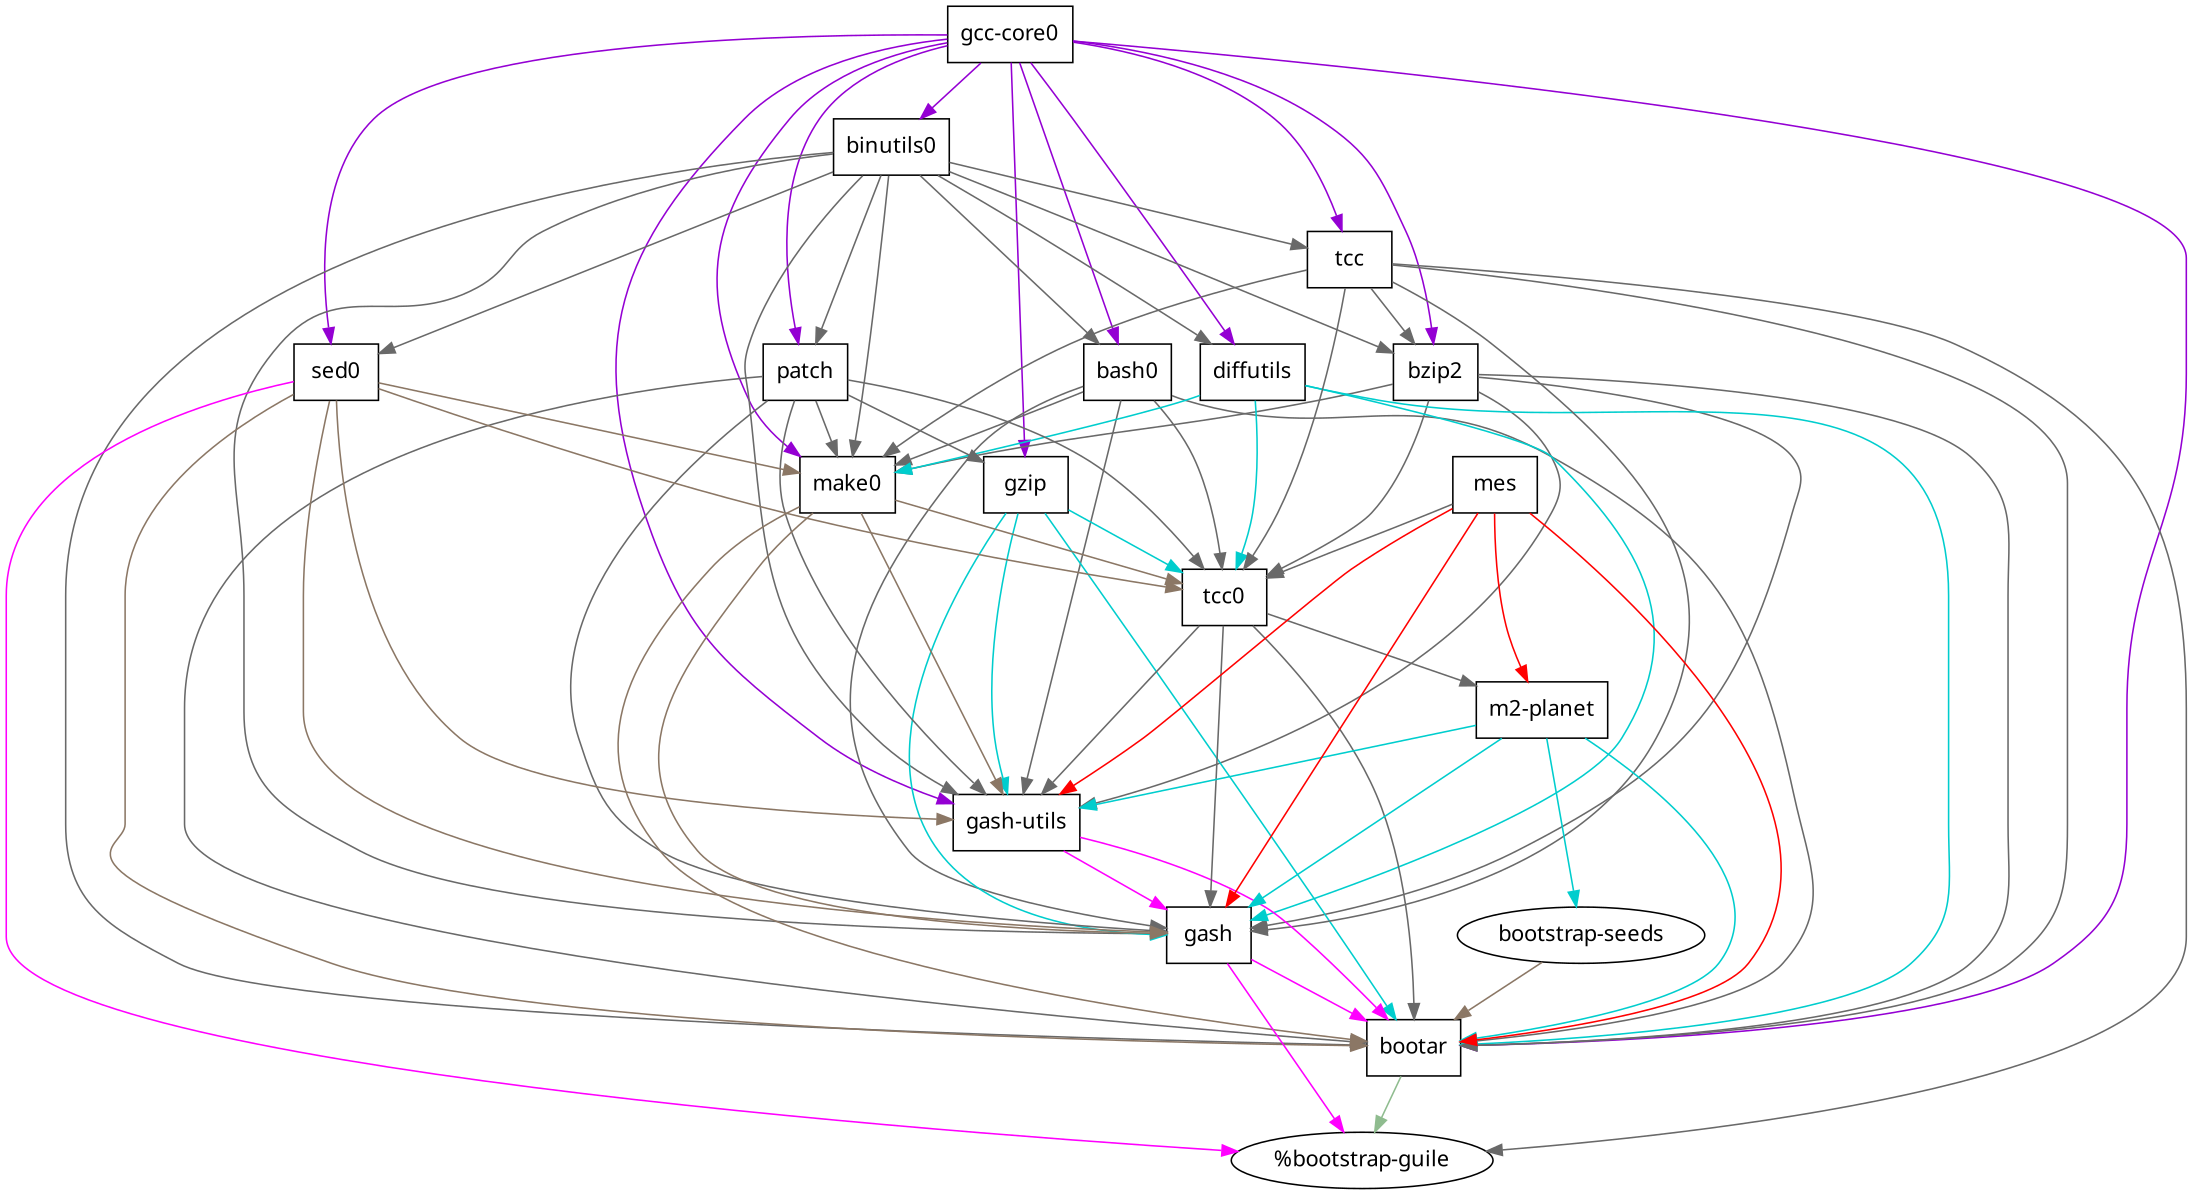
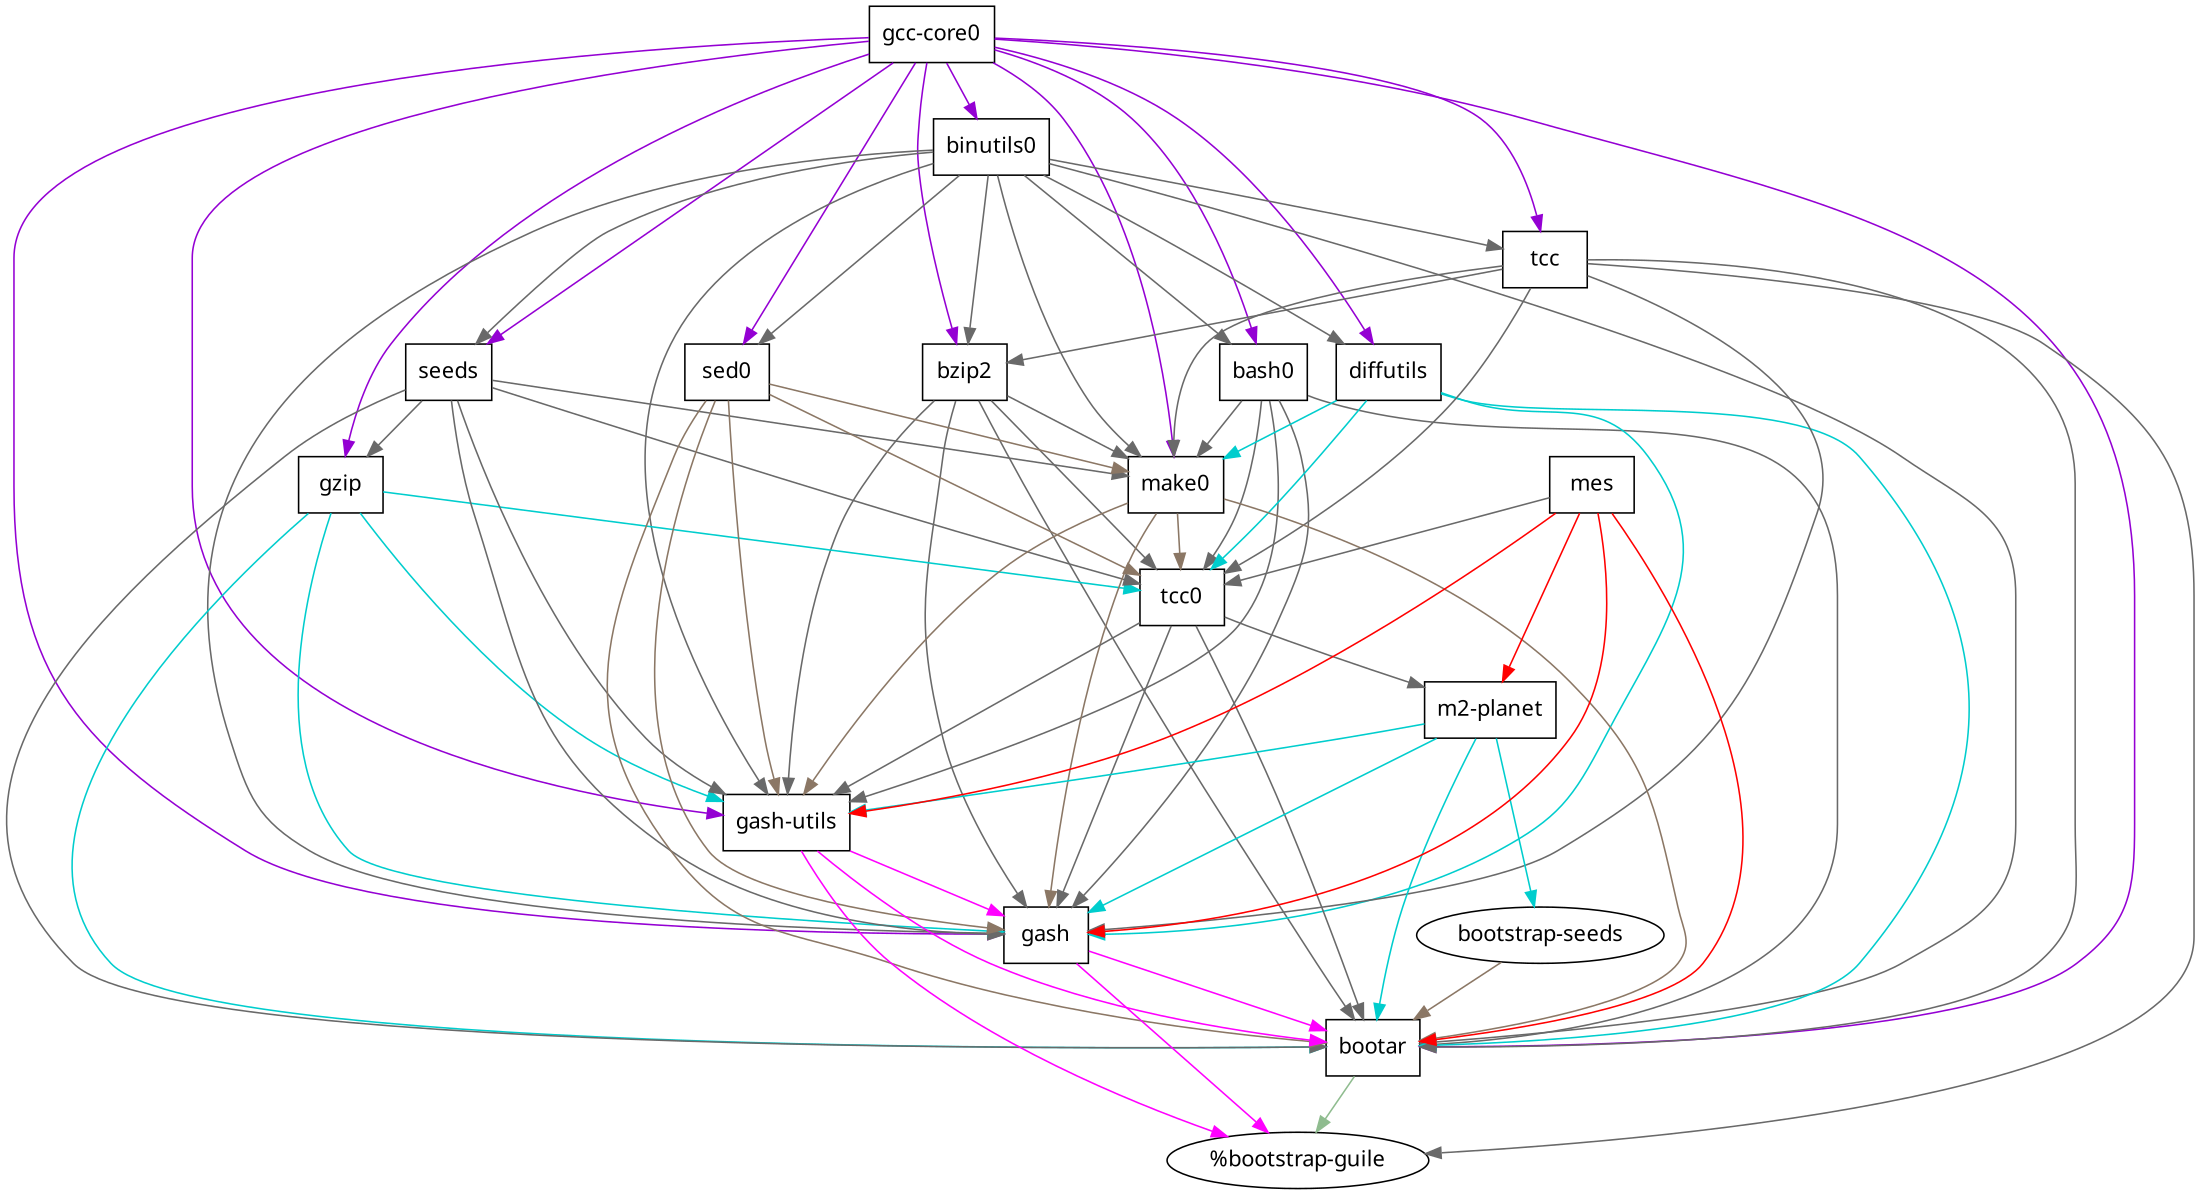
node "patch": label "patch" -> "seeds"
edge "gcc-core0" -> "gash": added
edge "sed0" -> "%bootstrap-guile": now "gash-utils" -> "%bootstrap-guile"
